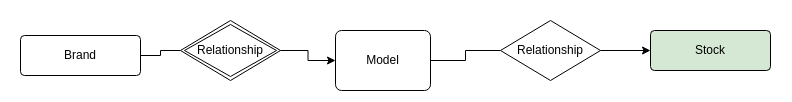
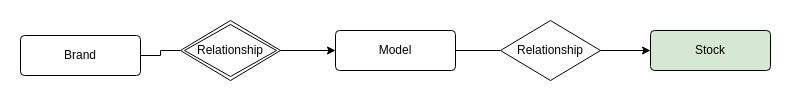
node "Model": size 95x60 -> 120x40
